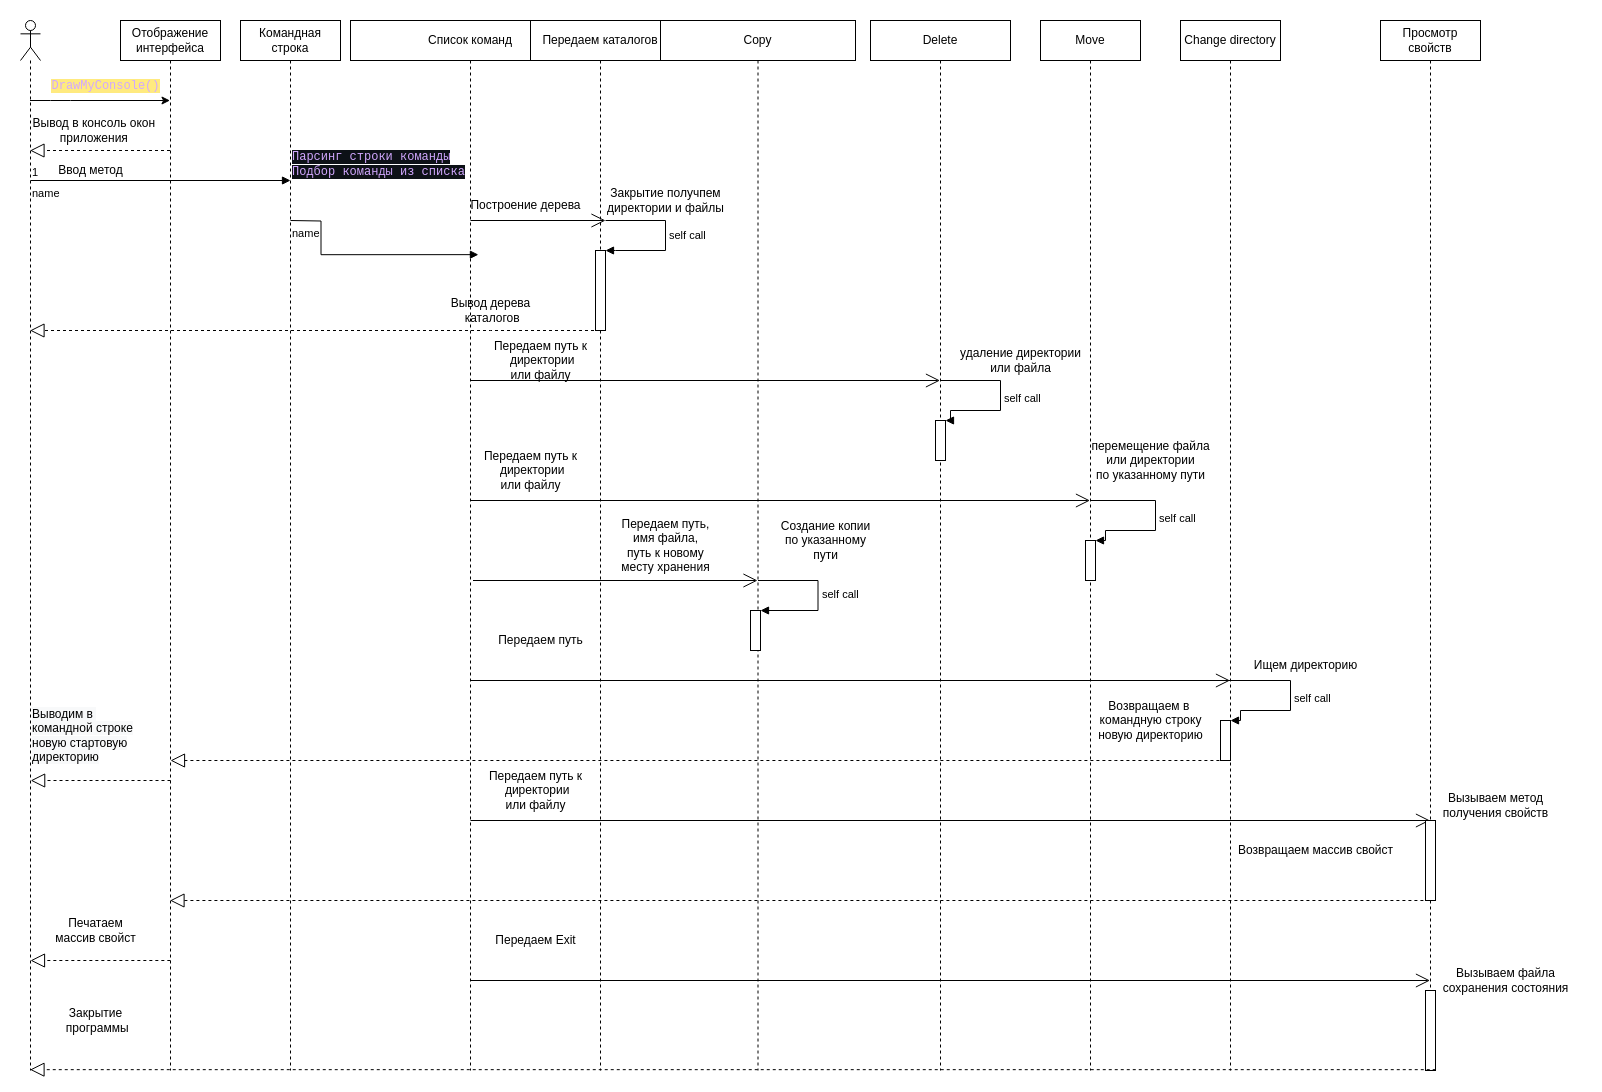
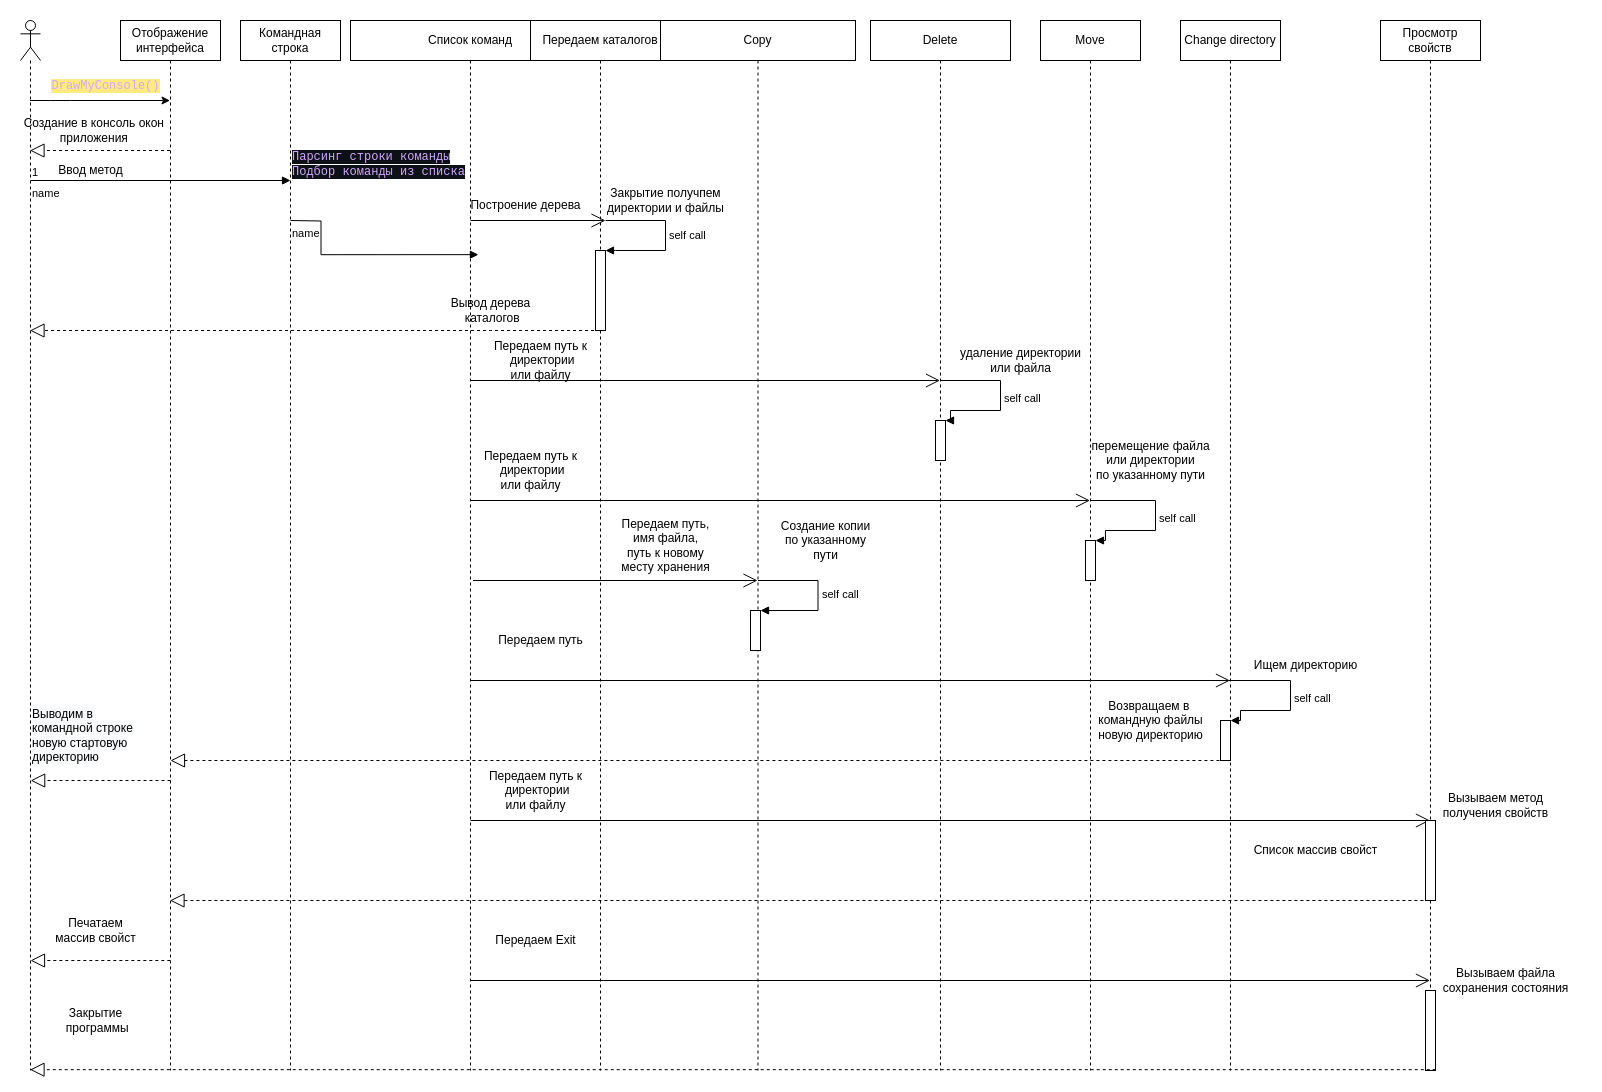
node "Вывод в консоль окон приложения": label "Вывод в консоль окон приложения" -> "Создание в консоль окон приложения"
node "Возвращаем в командную строку новую директорию": label "Возвращаем в командную строку новую директорию" -> "Возвращаем в командную файлы новую директорию"
node "Возвращаем массив свойст": label "Возвращаем массив свойст" -> "Список массив свойст"
